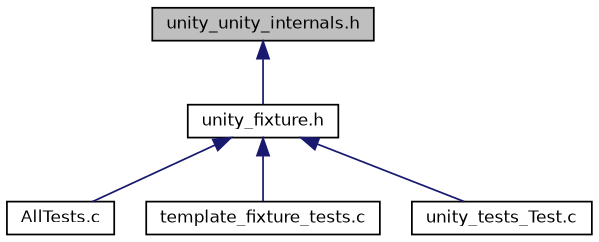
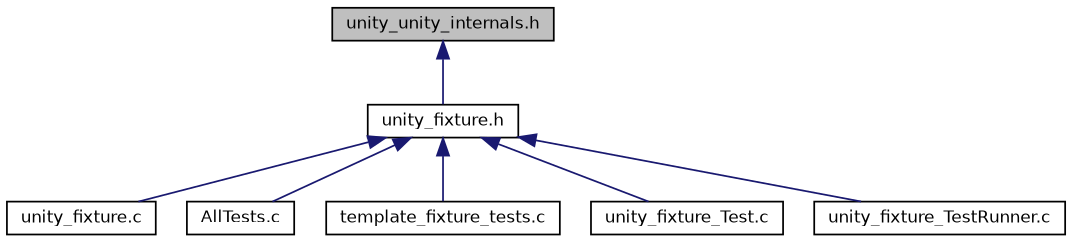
node "unity_fixture.c": added
node "unity_tests_Test.c": label "unity_tests_Test.c" -> "unity_fixture_Test.c"
node "unity_fixture_TestRunner.c": added
